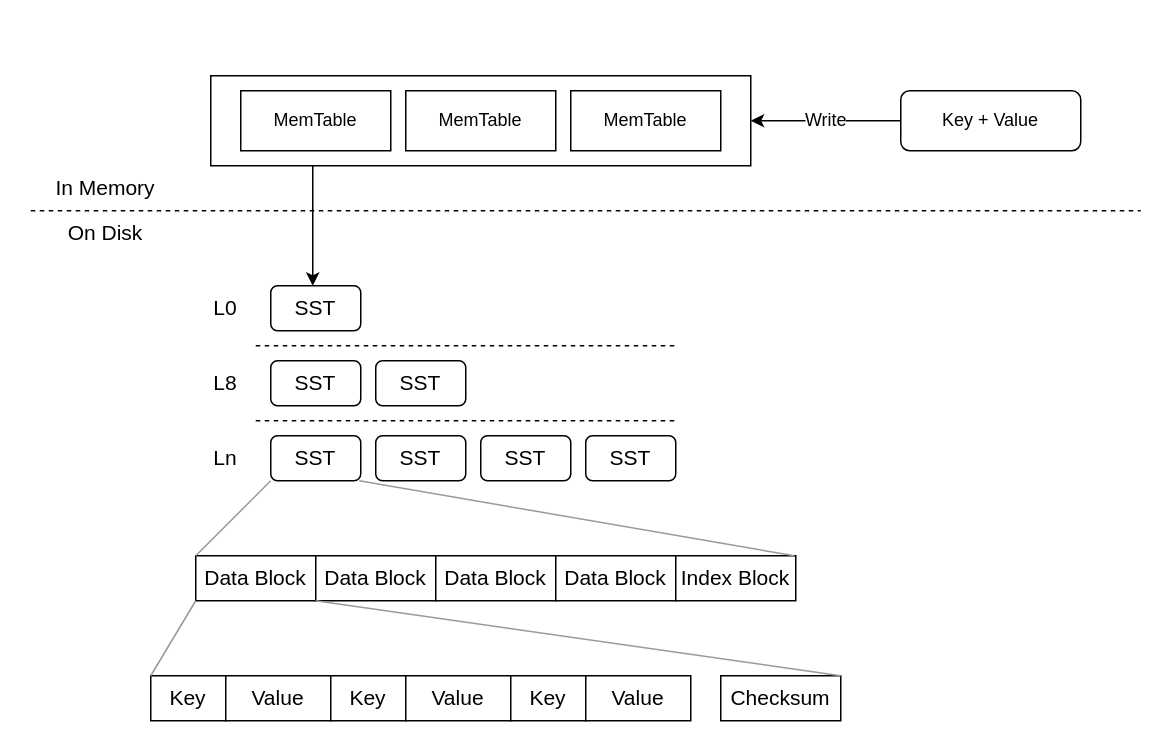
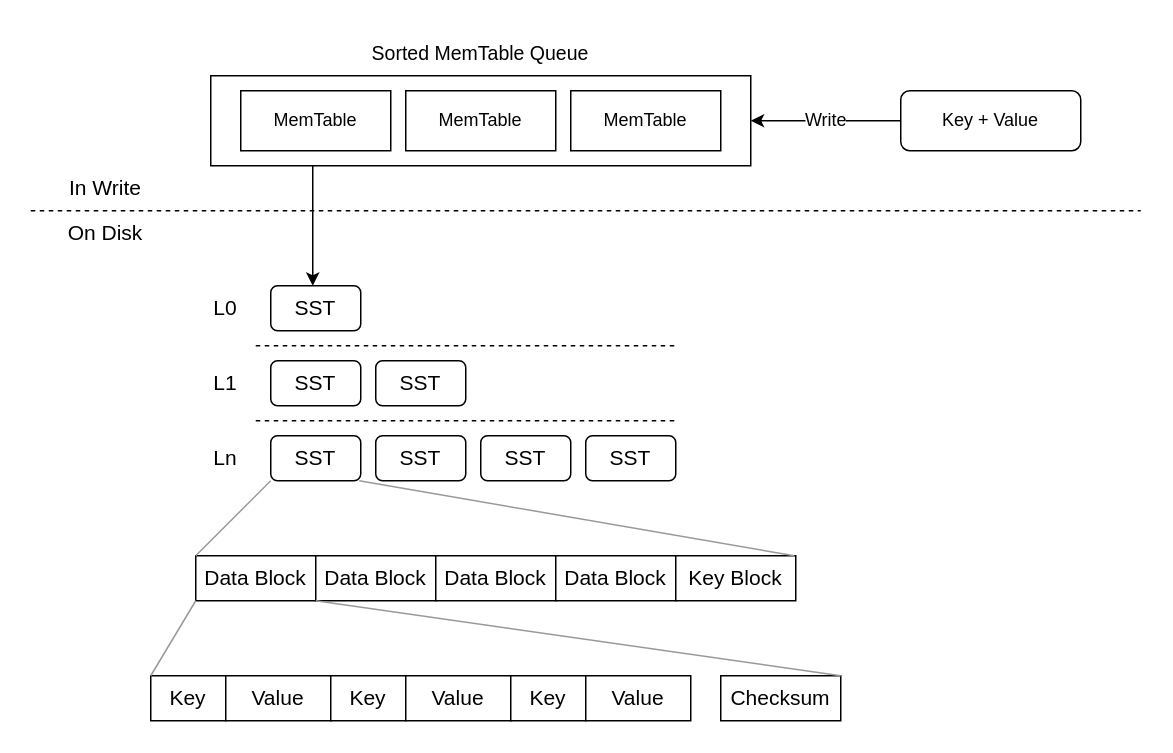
node "Sorted MemTable Queue": added
node "In Memory": label "In Memory" -> "In Write"
node "L8": label "L8" -> "L1"
node "Index Block": label "Index Block" -> "Key Block"
